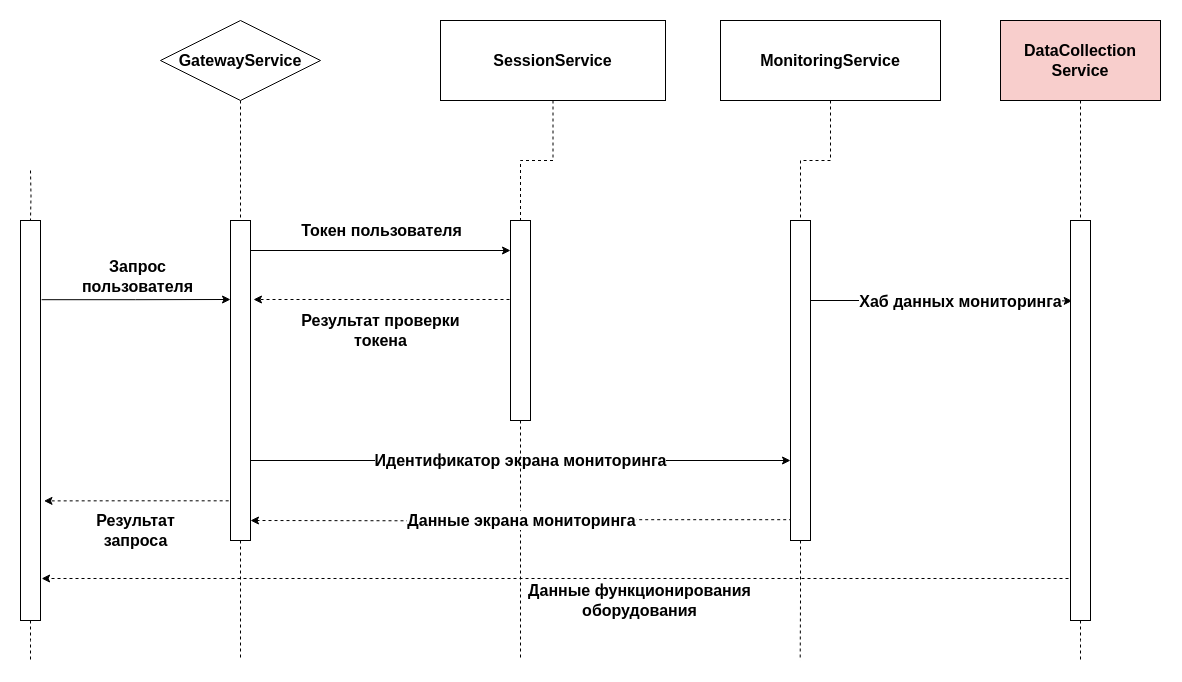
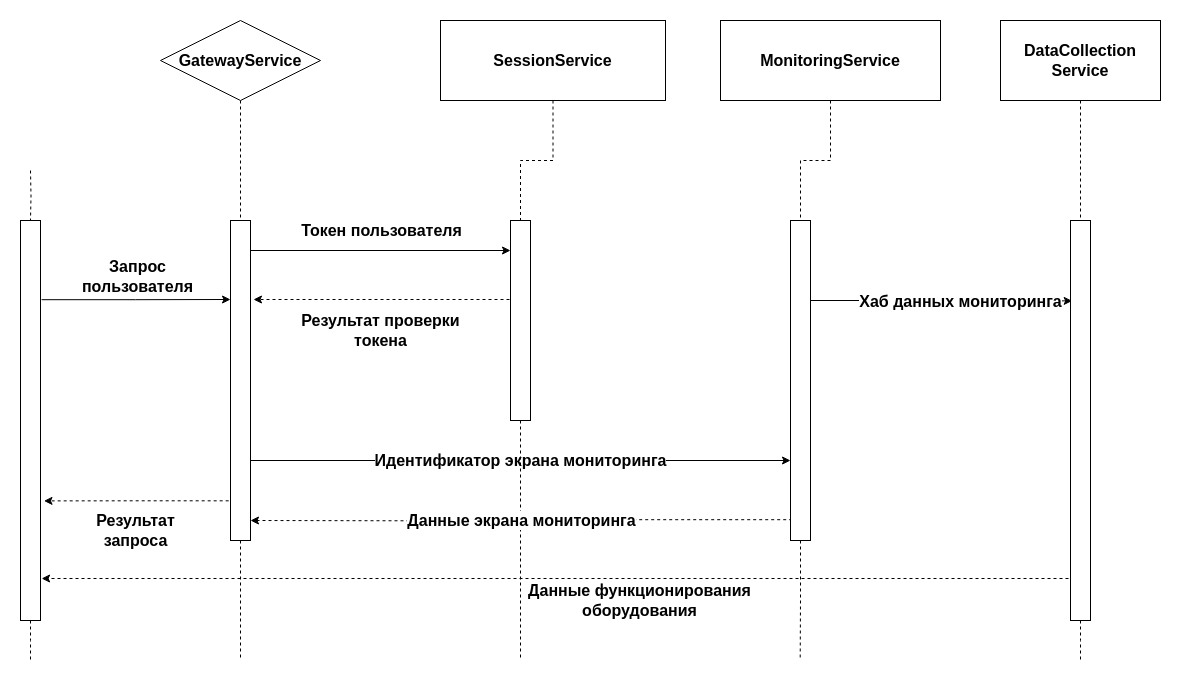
node "DataCollection Service": fillcolor #f8cecc -> #ffffff
